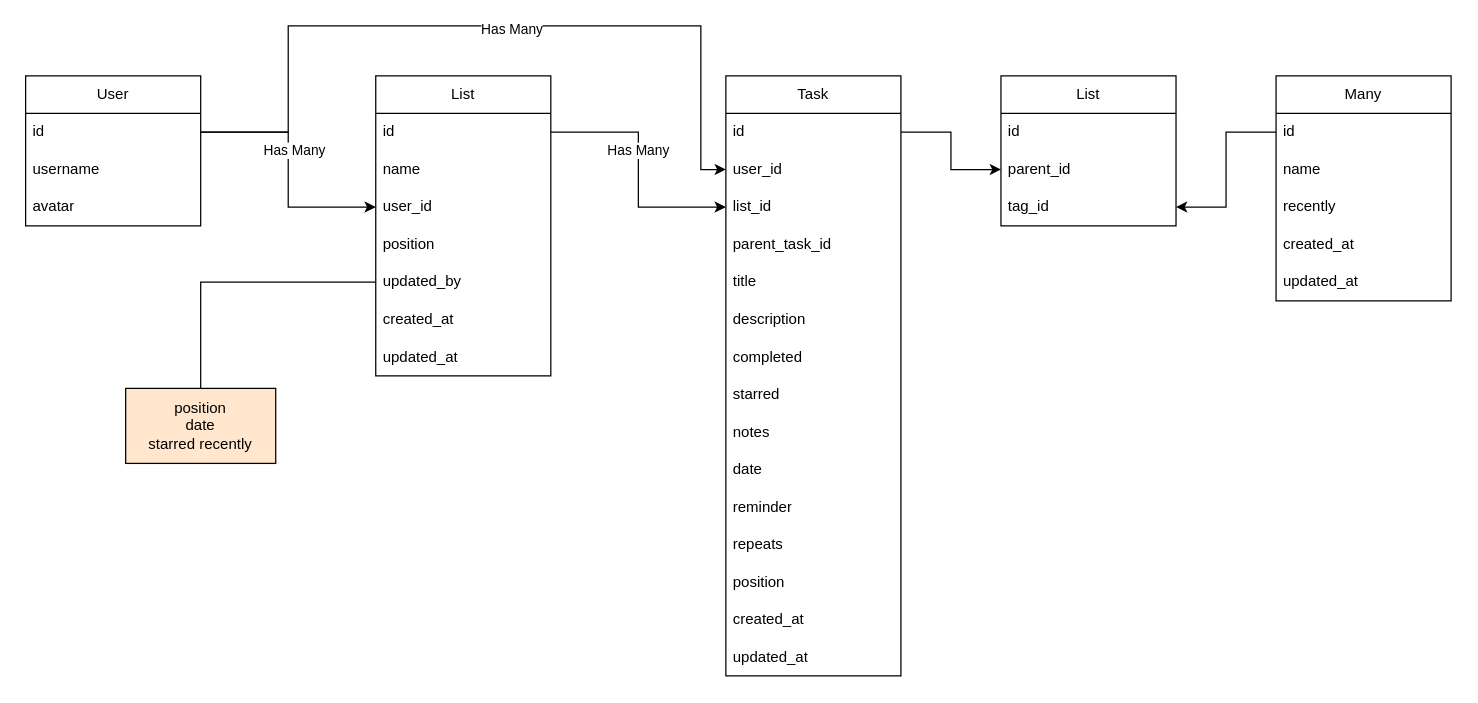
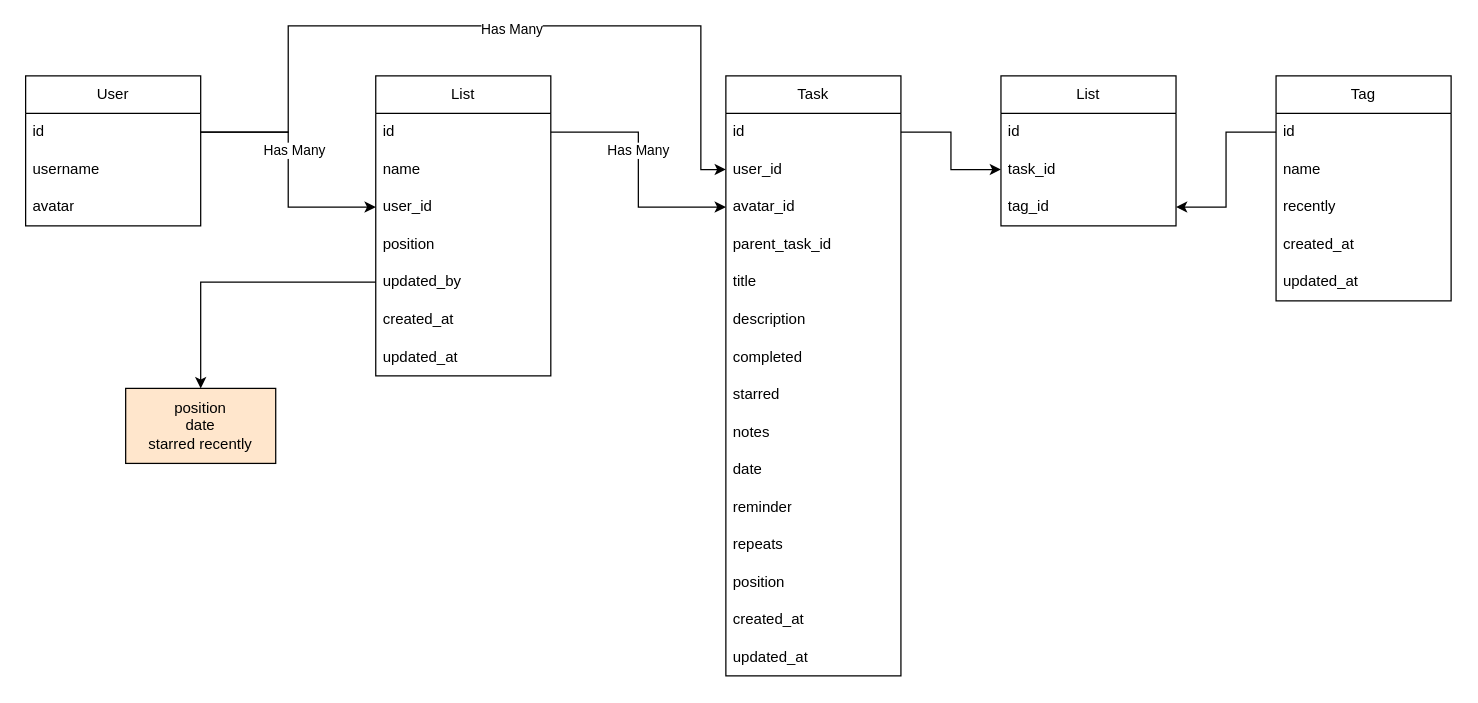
node "Many": label "Many" -> "Tag"
node "parent_id": label "parent_id" -> "task_id"
node "list_id": label "list_id" -> "avatar_id"
edge "updated_by" -- "position date starred recently": arrowhead none -> classic
